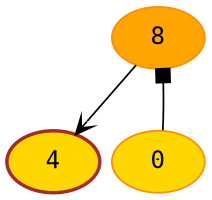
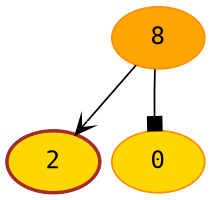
edge "0" -> "8": reversed
node "4": label "4" -> "2"
